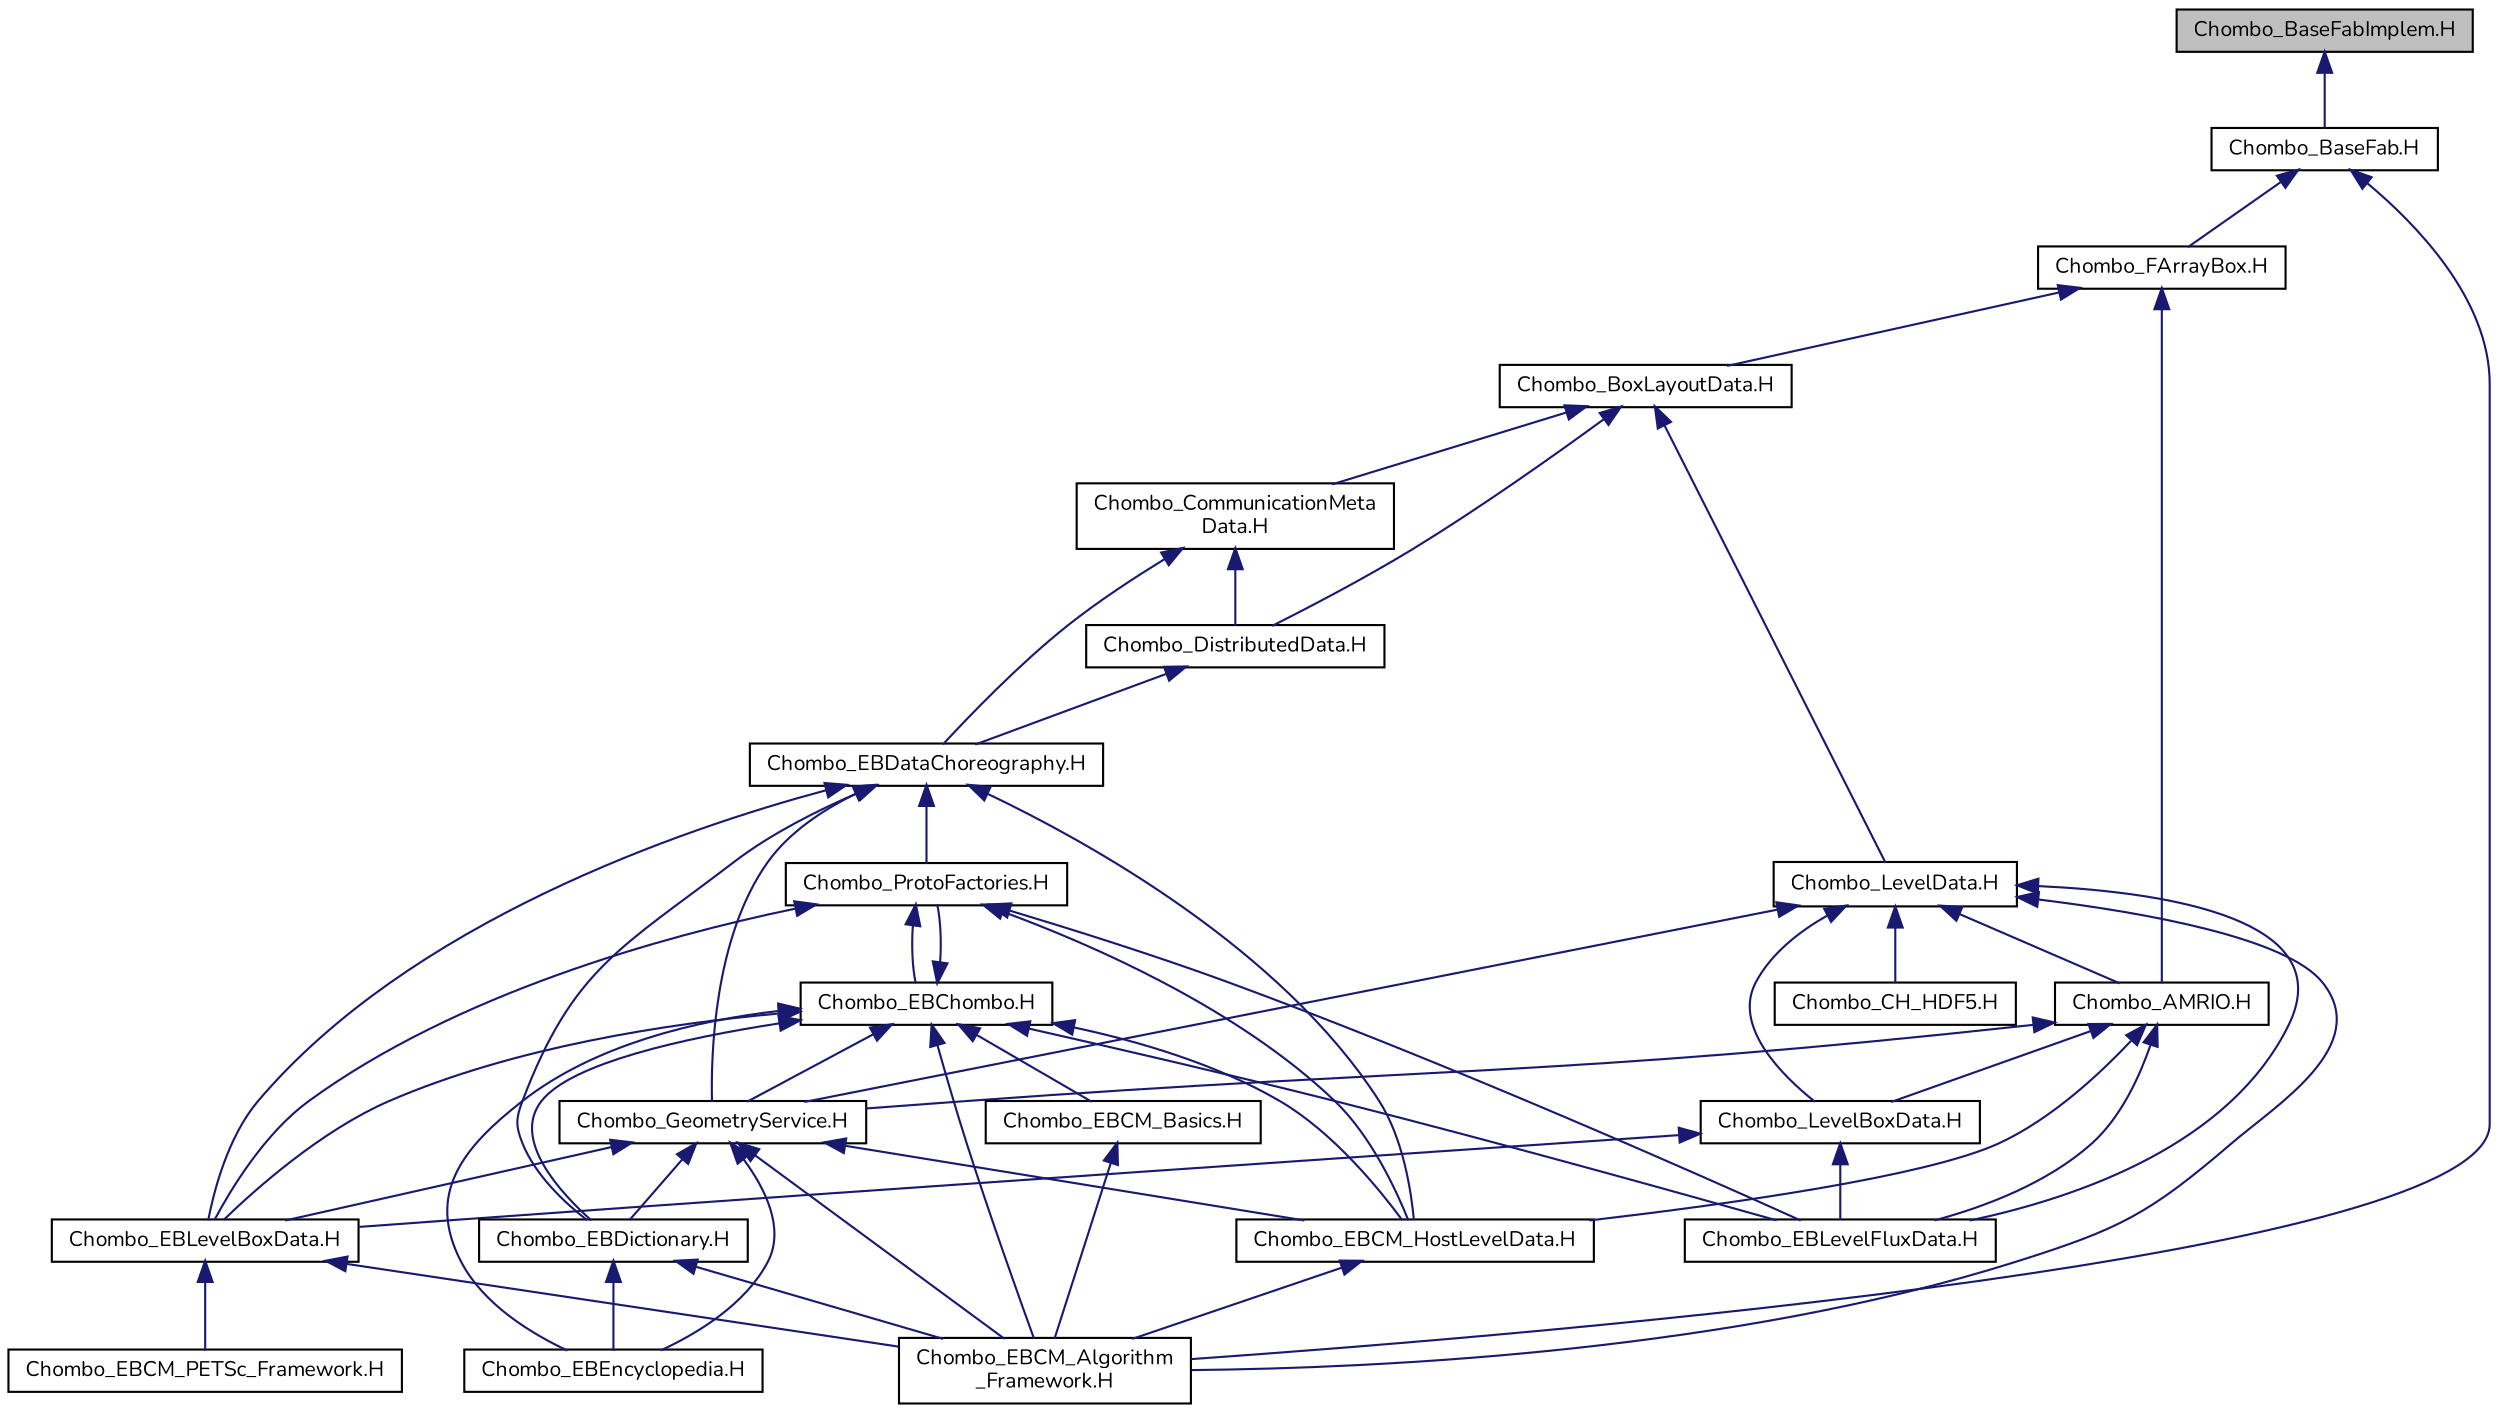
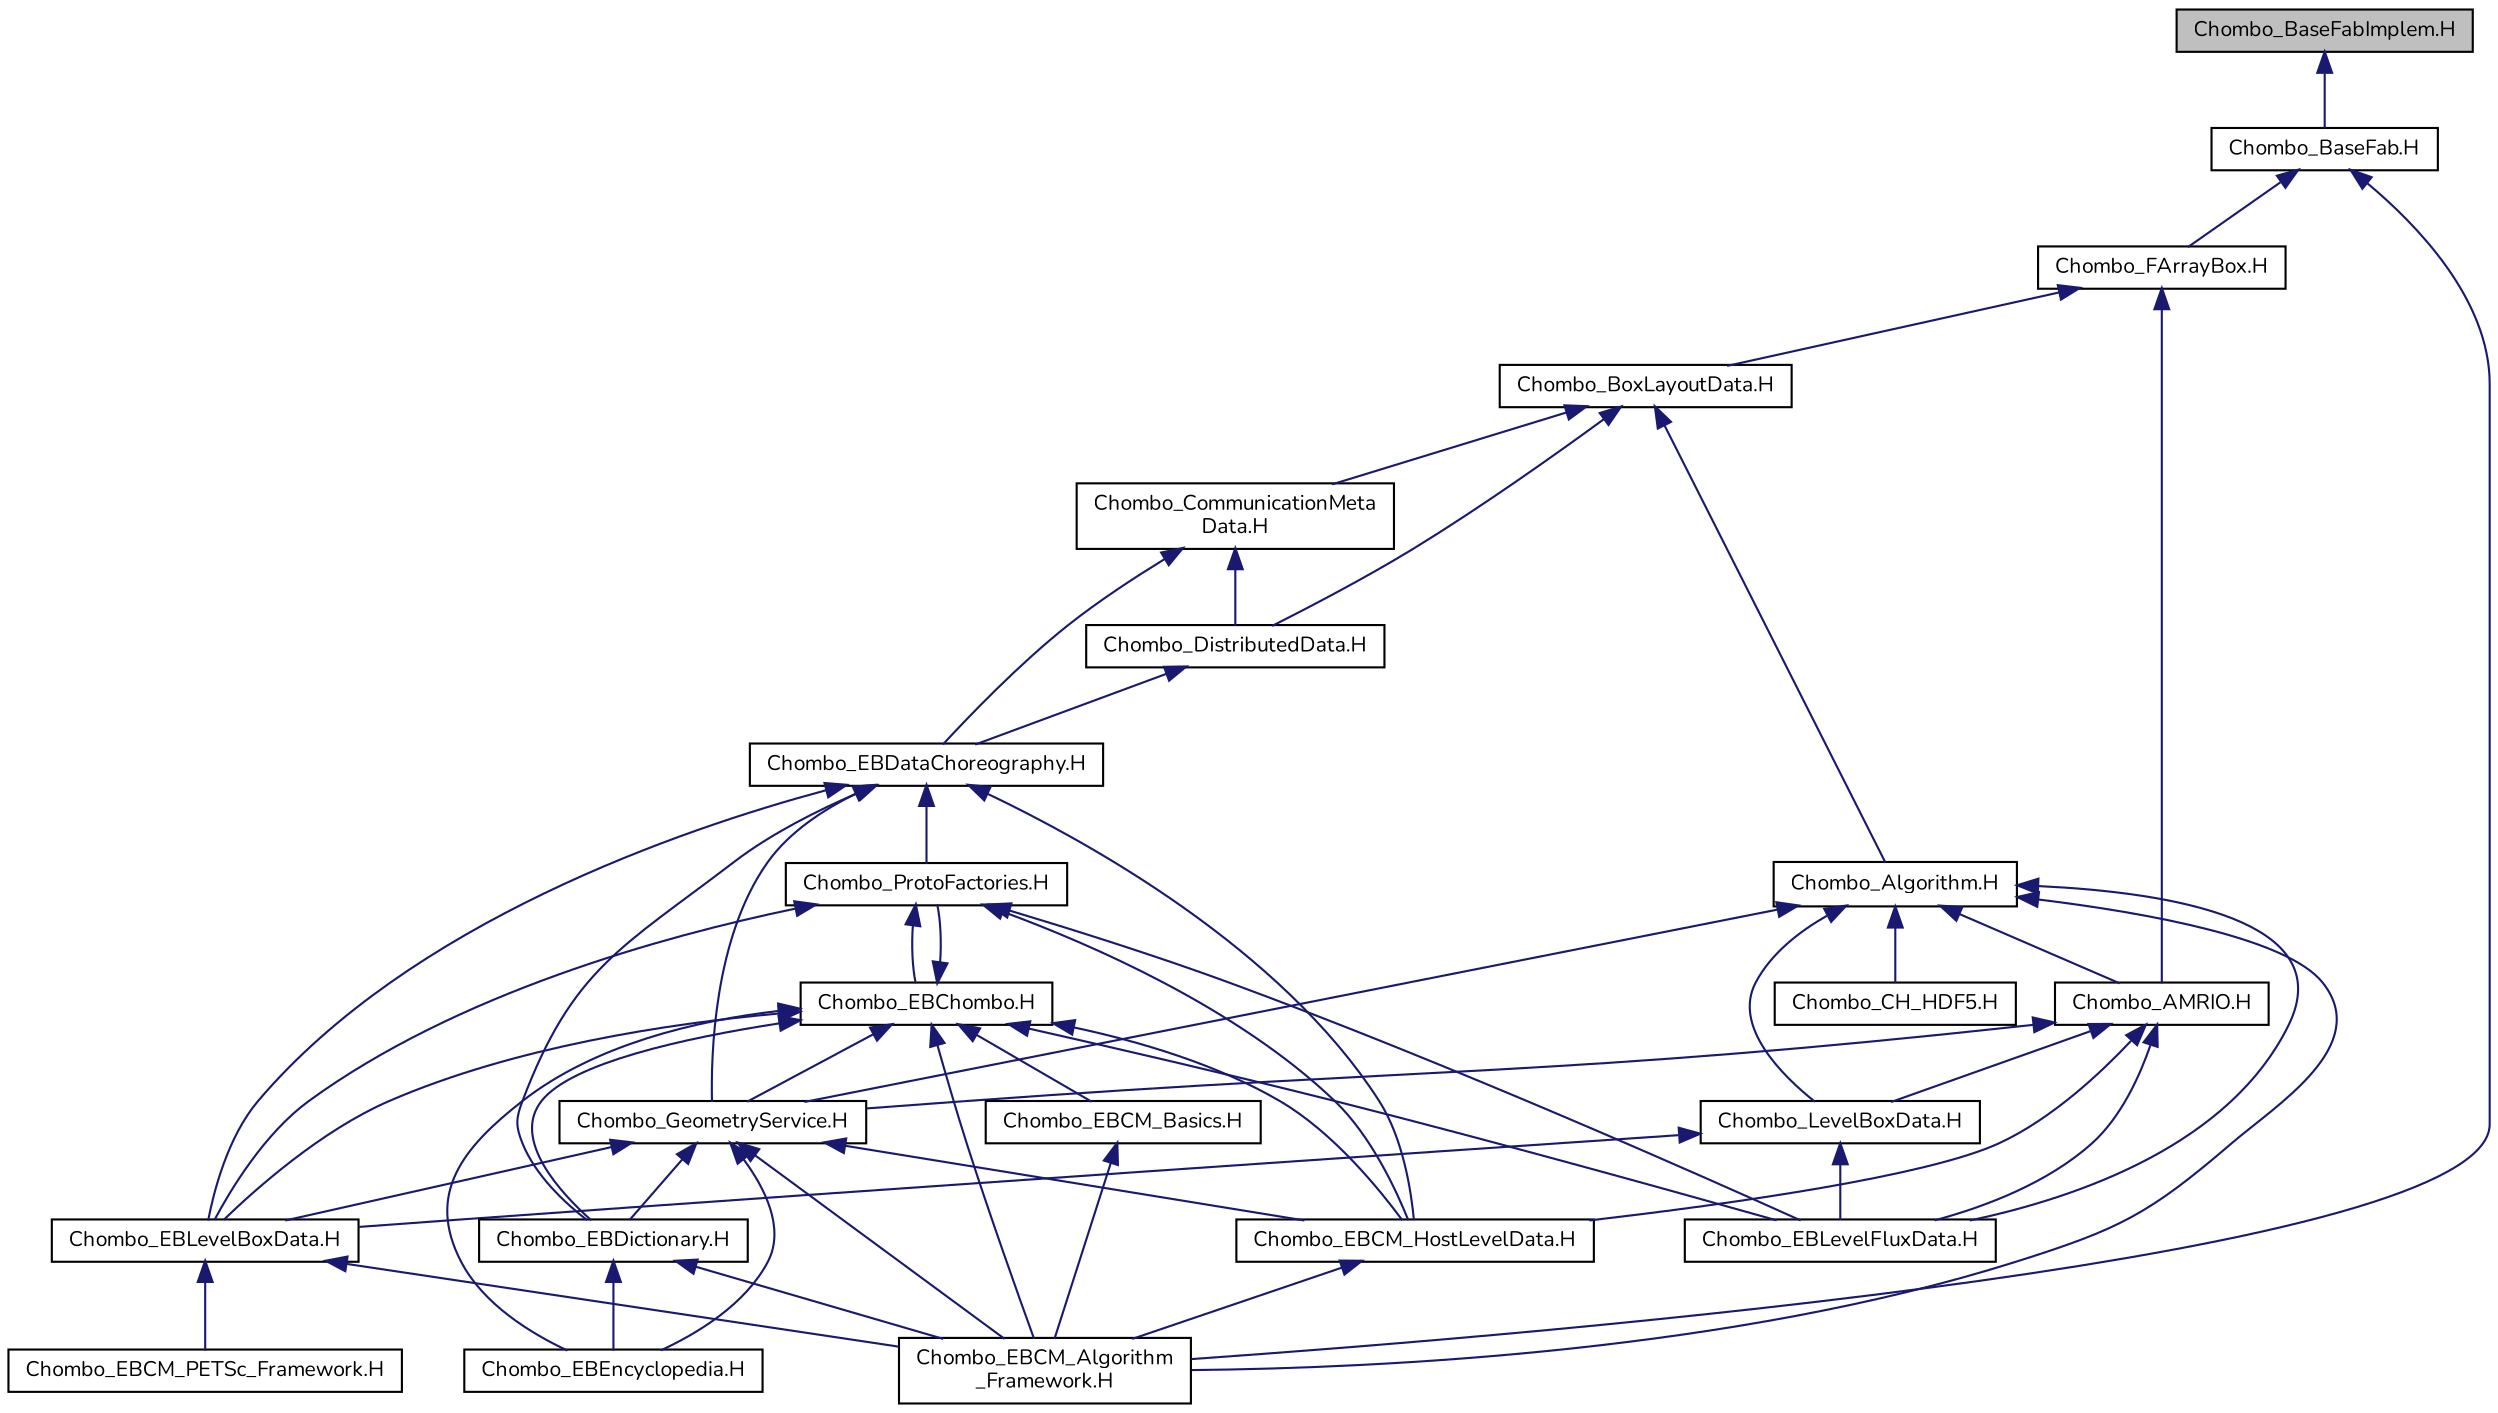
node "Chombo_LevelData.H": label "Chombo_LevelData.H" -> "Chombo_Algorithm.H"
